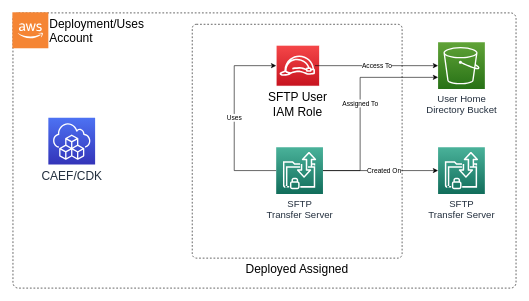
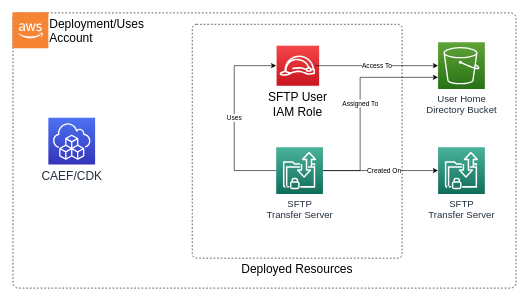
node "Deployed Assigned": label "Deployed Assigned" -> "Deployed Resources"
